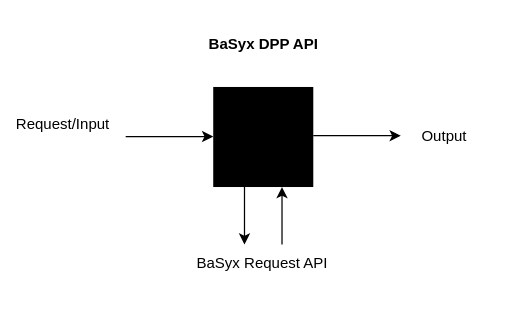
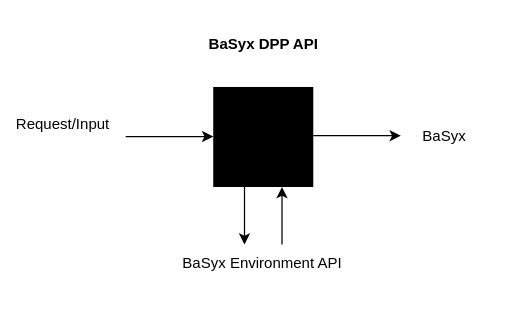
node "Output": label "Output" -> "BaSyx"
node "BaSyx Request API": label "BaSyx Request API" -> "BaSyx Environment API"
